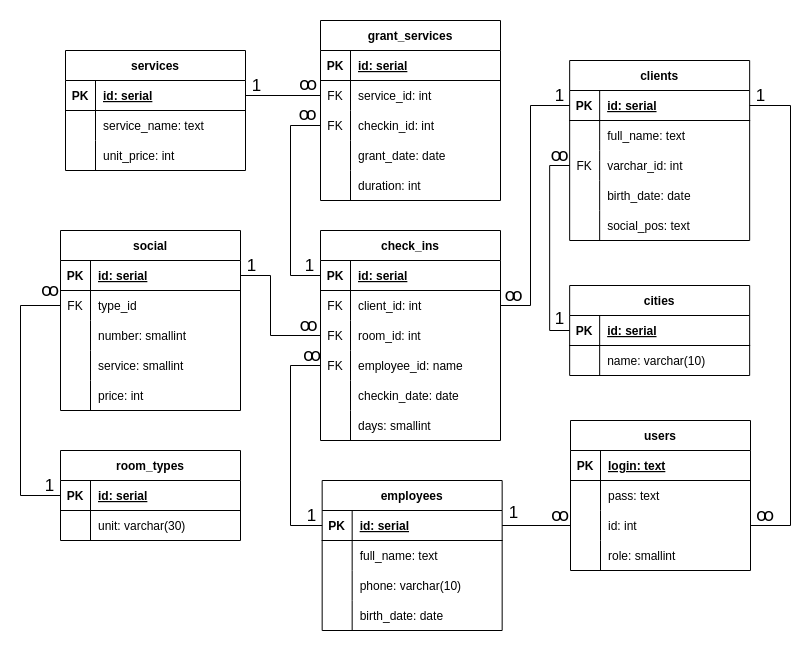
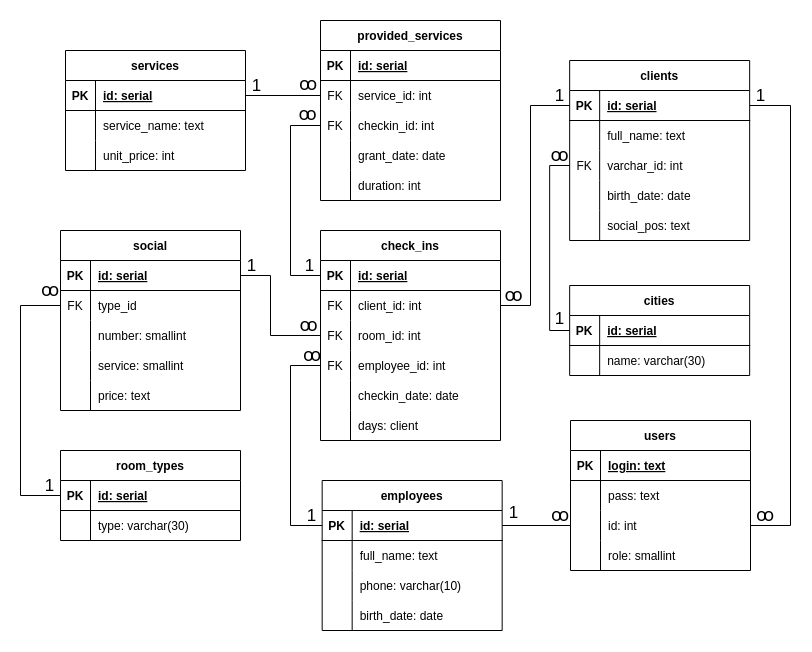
node "grant_services": label "grant_services" -> "provided_services"
node "name: varchar(10)": label "name: varchar(10)" -> "name: varchar(30)"
node "employee_id: name": label "employee_id: name" -> "employee_id: int"
node "price: int": label "price: int" -> "price: text"
node "days: smallint": label "days: smallint" -> "days: client"
node "unit: varchar(30)": label "unit: varchar(30)" -> "type: varchar(30)"
